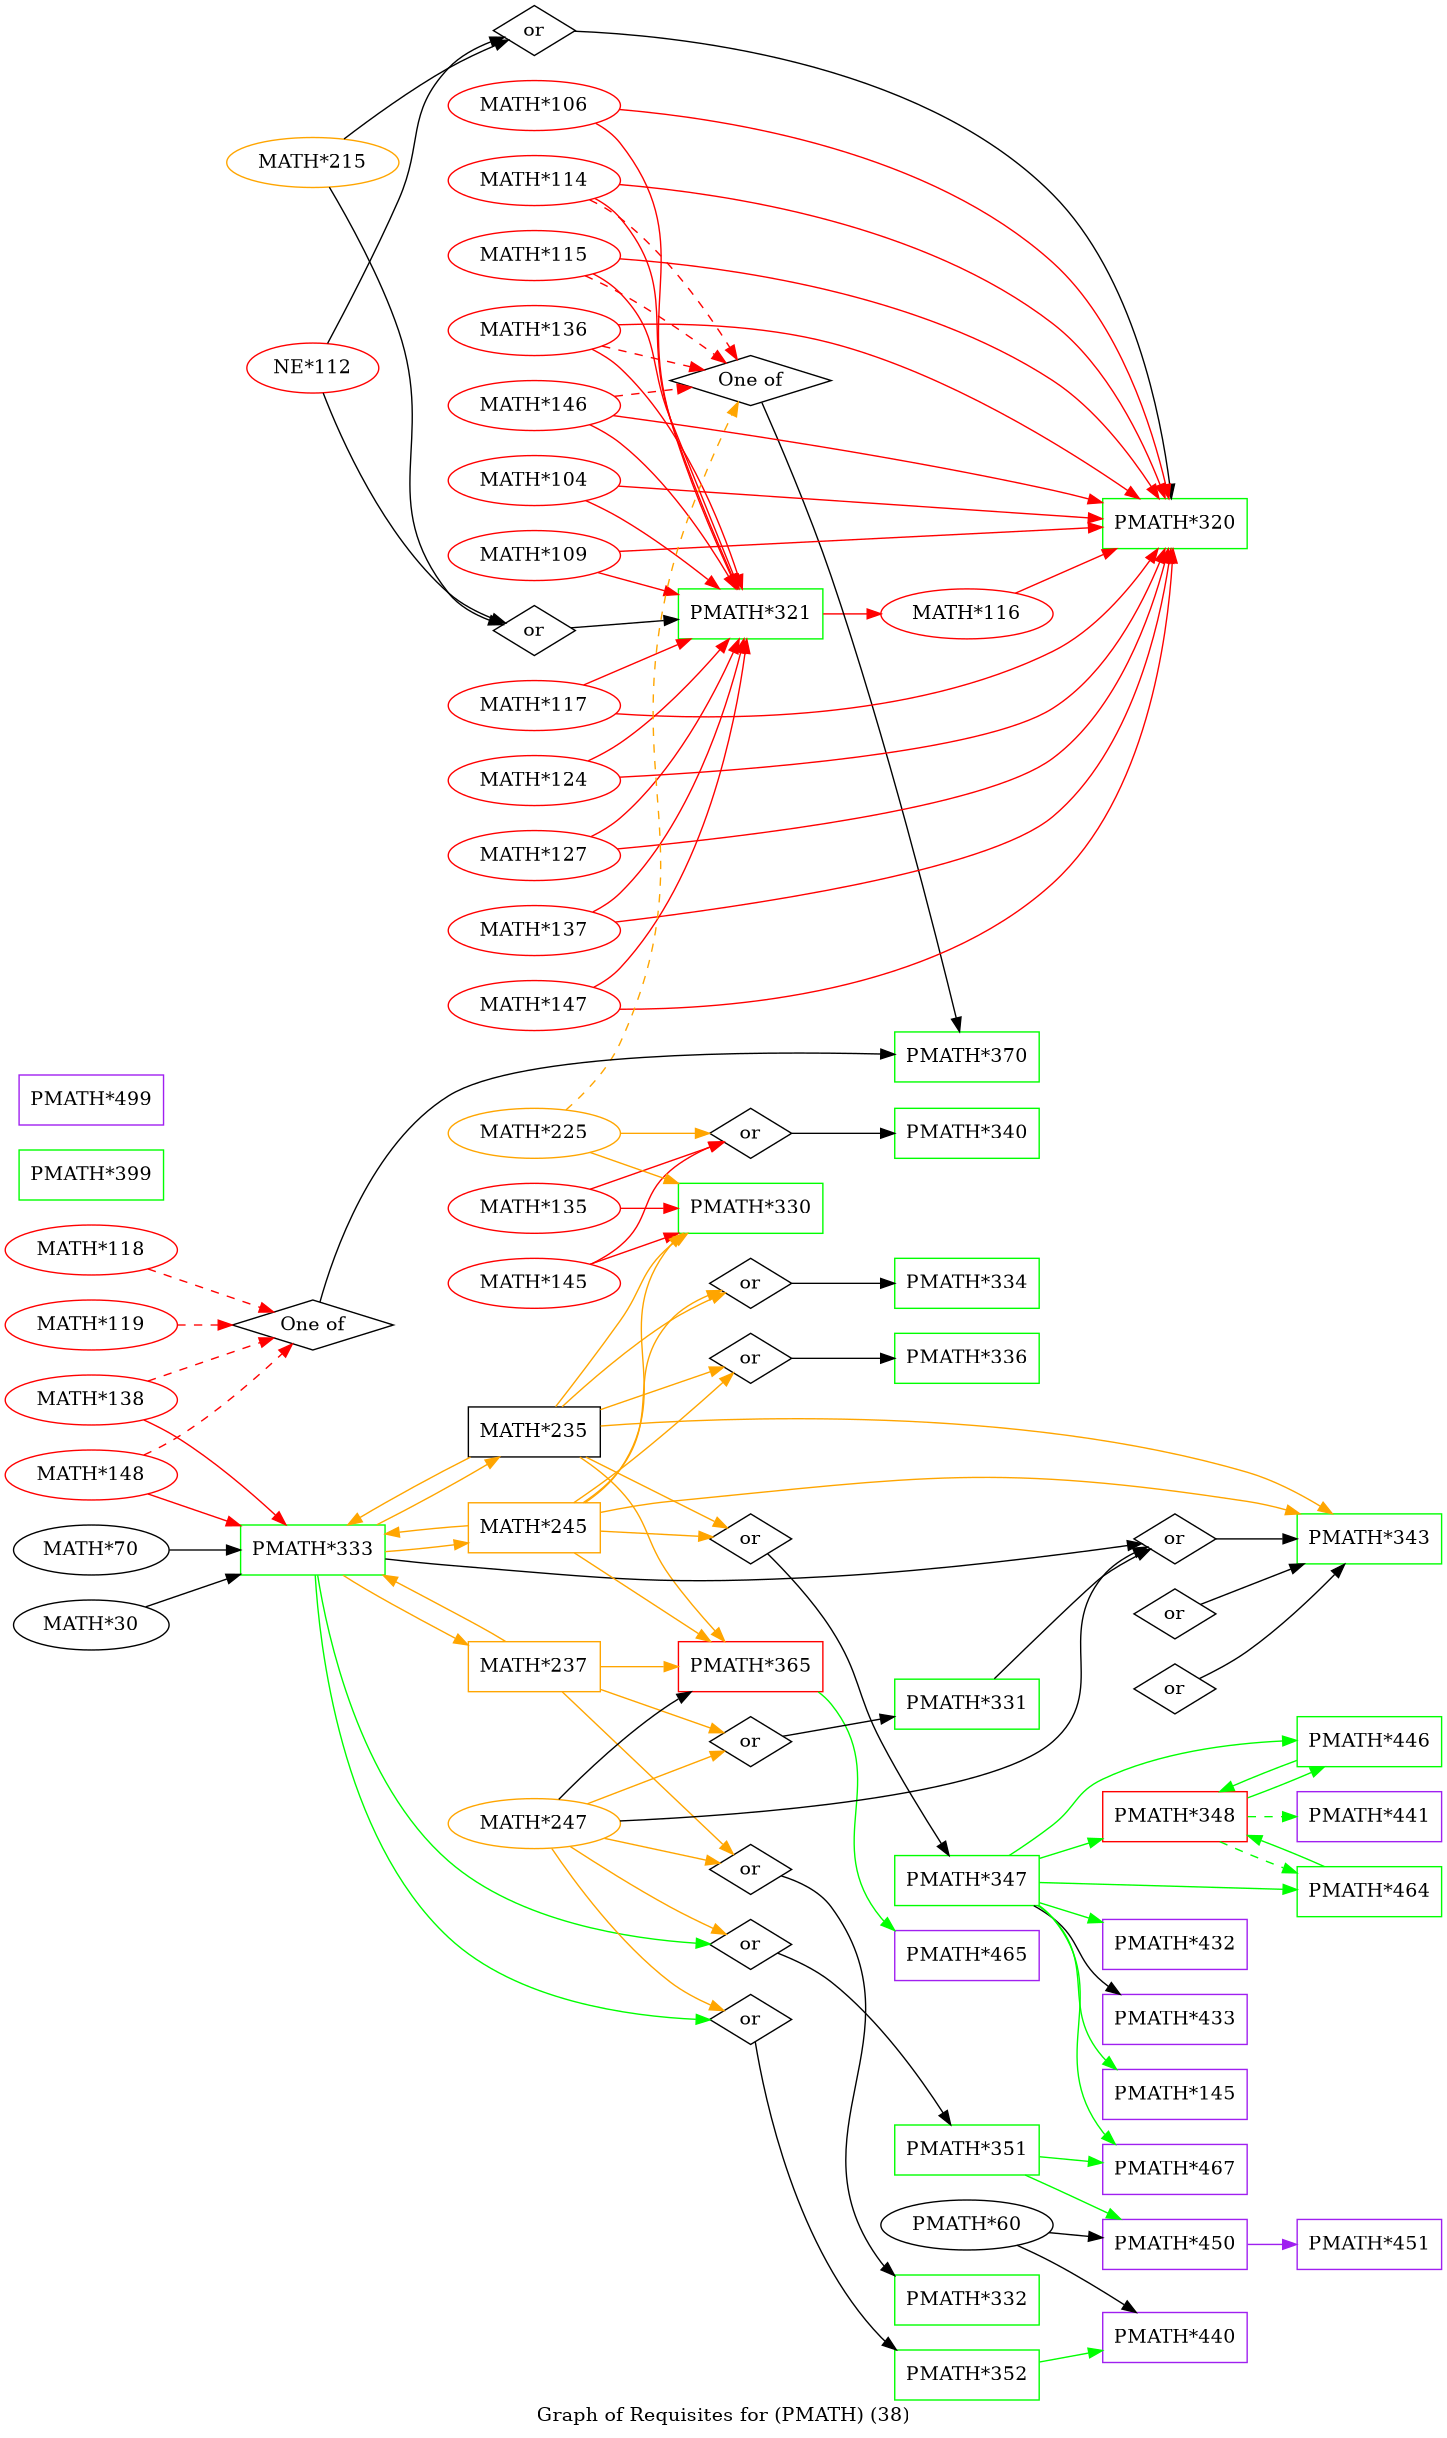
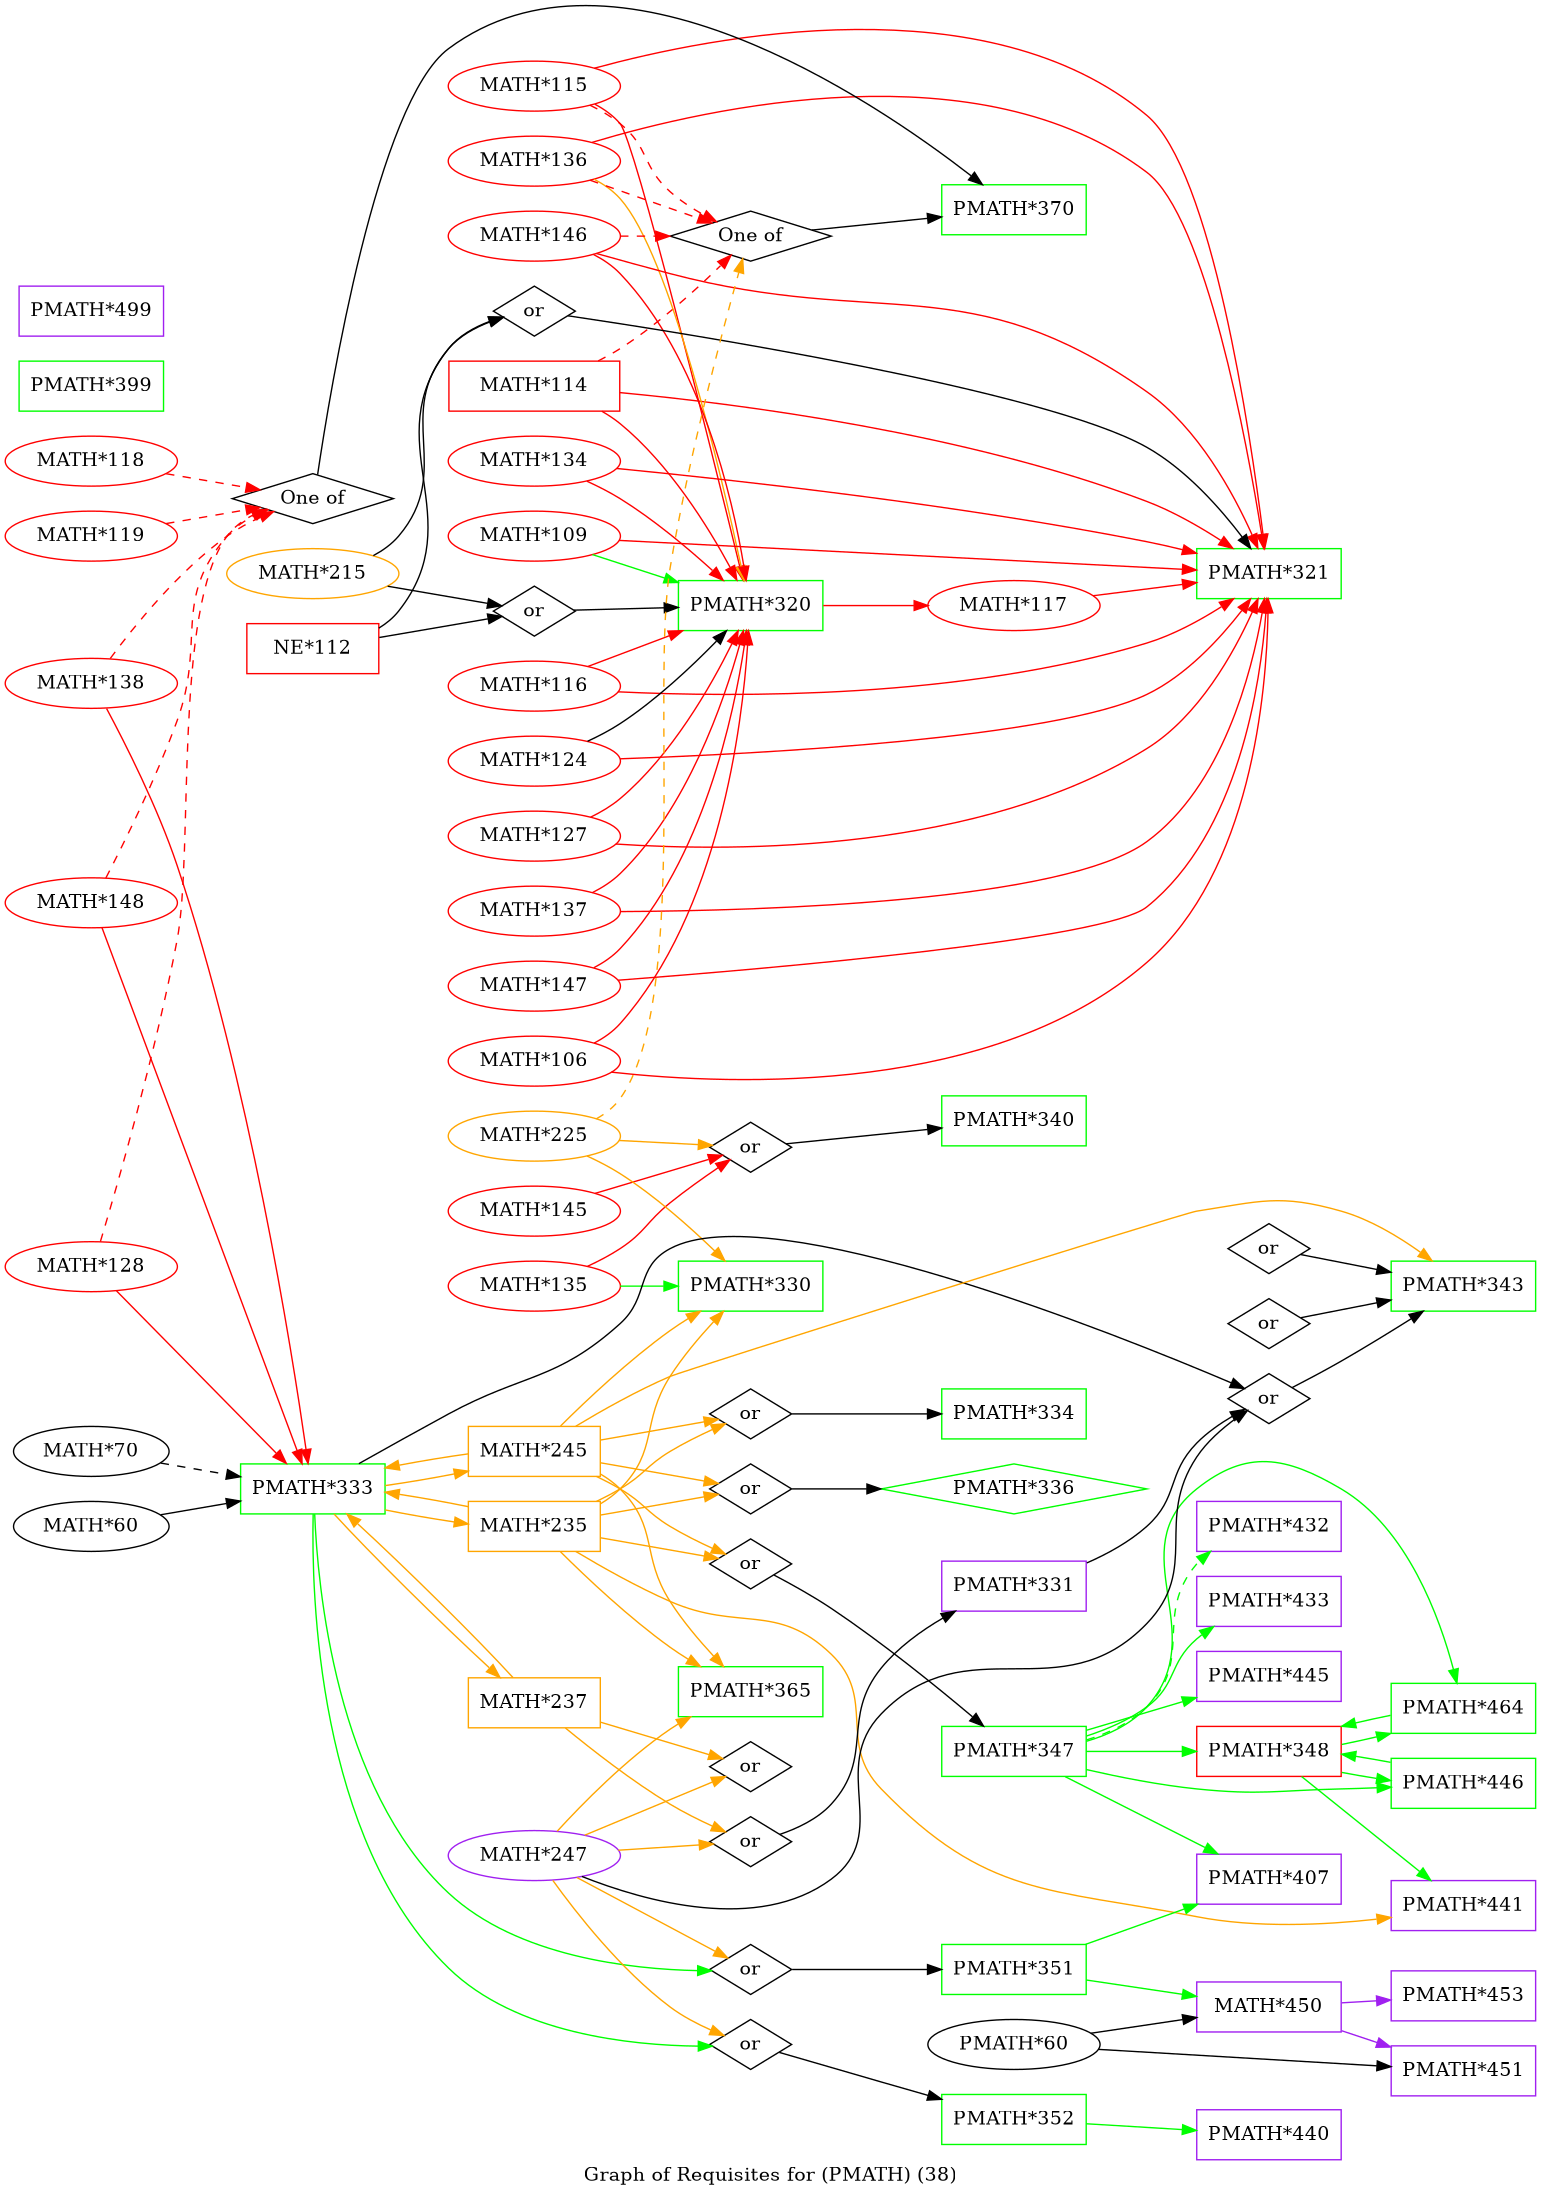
node "MATH*114": shape ellipse -> box
edge "MATH*136" -> "PMATH*320": color red -> orange
node "NE*112": shape ellipse -> box
node "MATH*104": label "MATH*104" -> "MATH*134"
edge "MATH*109" -> "PMATH*320": color red -> green
edge "PMATH*321" -> "MATH*116": reversed
edge "MATH*117" -> "PMATH*320": reversed
edge "MATH*124" -> "PMATH*320": color red -> black
edge "MATH*135" -> "PMATH*330": color red -> green
edge "MATH*145" -> "PMATH*330": removed
node "MATH*128": added
node "PMATH*336": shape box -> diamond
edge "MATH*235" -> "PMATH*343": now "MATH*235" -> "PMATH*441"
node "MATH*235": color black -> orange
edge "MATH*70" -> "PMATH*333": style solid -> dashed
node "MATH*30": label "MATH*30" -> "MATH*60"
edge "MATH*237" -> "PMATH*365": removed
node "PMATH*365": color red -> green
node "PMATH*331": color green -> purple
edge "MATH*247" -> "PMATH*365": color black -> orange
edge "PMATH*348" -> "PMATH*441": style dashed -> solid
node "MATH*247": color orange -> purple
edge "PMATH*348" -> "PMATH*464": style dashed -> solid
edge "PMATH*347" -> "PMATH*432": style solid -> dashed
node "PMATH*465": removed
edge "PMATH*347" -> "PMATH*433": color black -> green
node "PMATH*453": added
node "PMATH*145": label "PMATH*145" -> "PMATH*445"
node "PMATH*467": label "PMATH*467" -> "PMATH*407"
node "PMATH*450": label "PMATH*450" -> "MATH*450"
edge "PMATH*60" -> "PMATH*440": now "PMATH*60" -> "PMATH*451"
node "PMATH*332": removed
